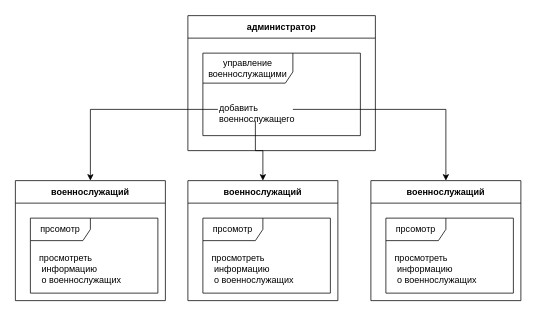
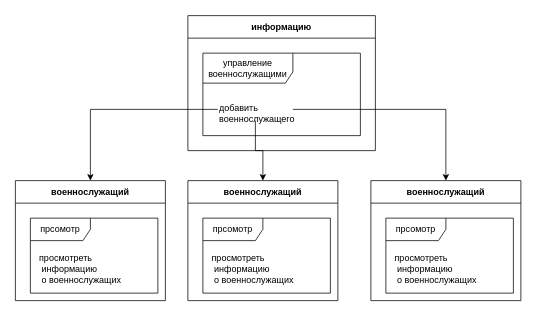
node "администратор": label "администратор" -> "информацию"
